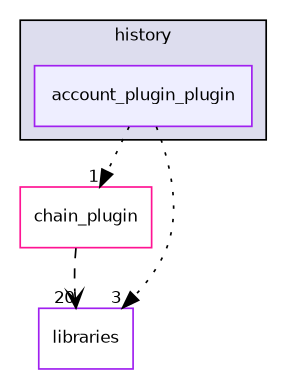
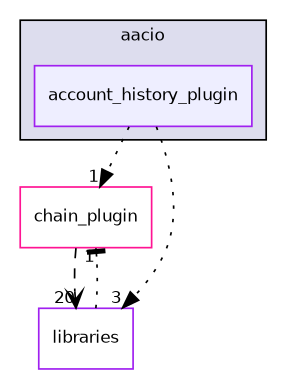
cluster "history": label "history" -> "aacio"
node "account_plugin_plugin": label "account_plugin_plugin" -> "account_history_plugin"
edge "libraries" -> "chain_plugin": added
